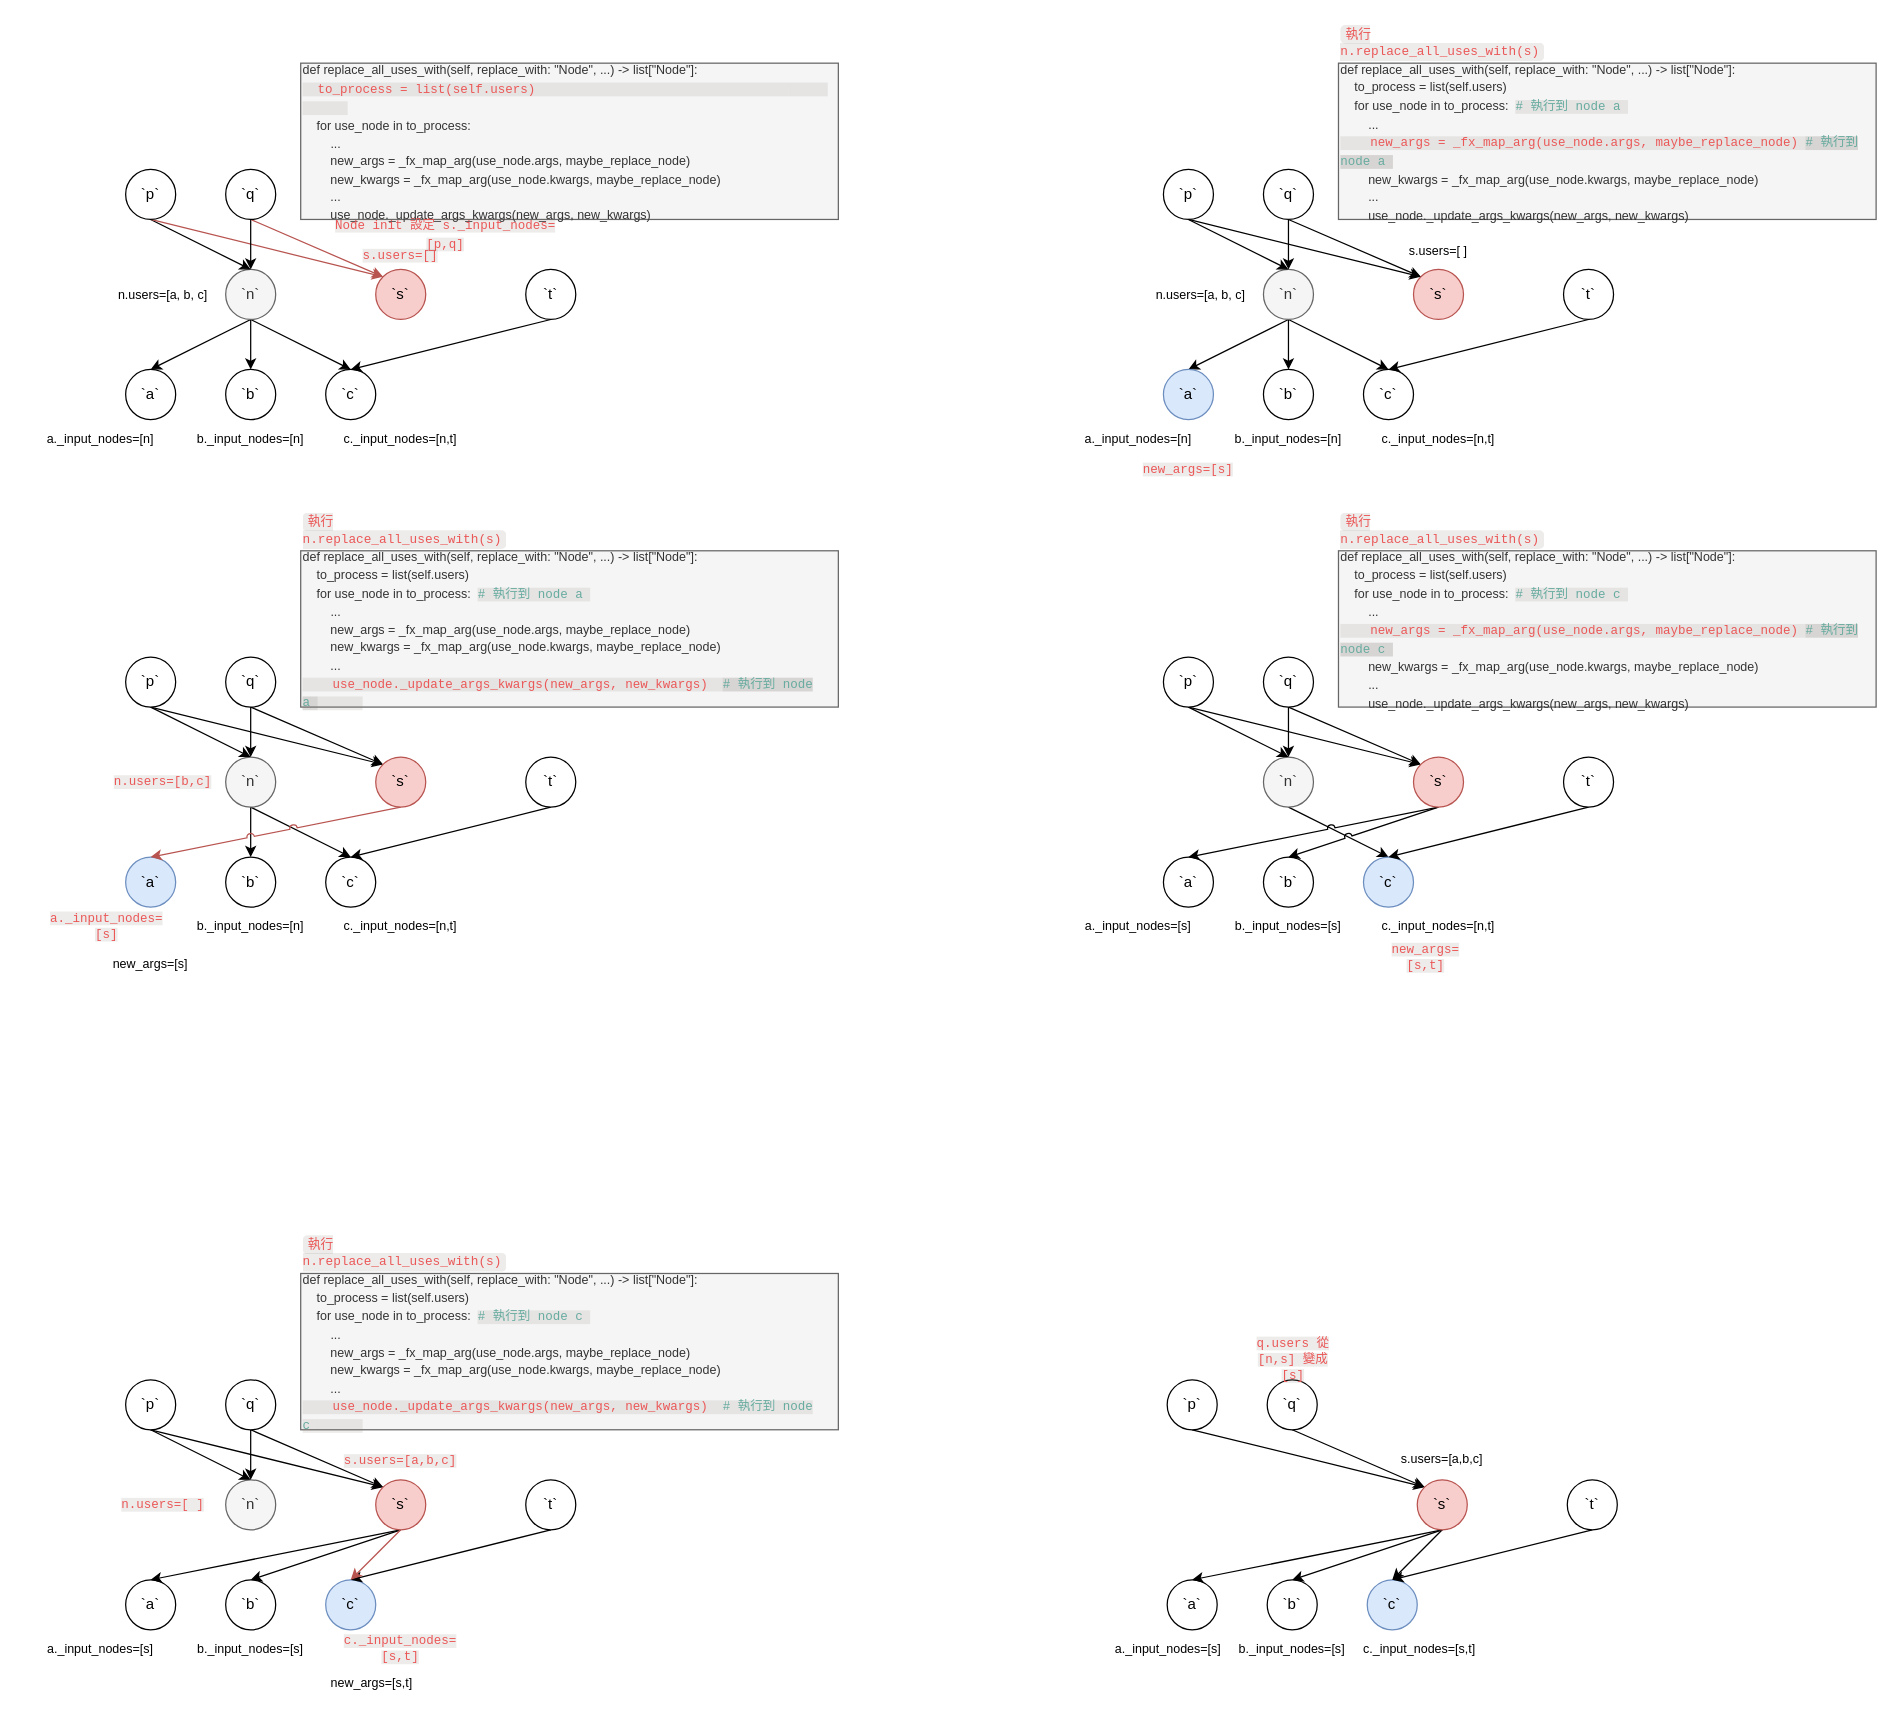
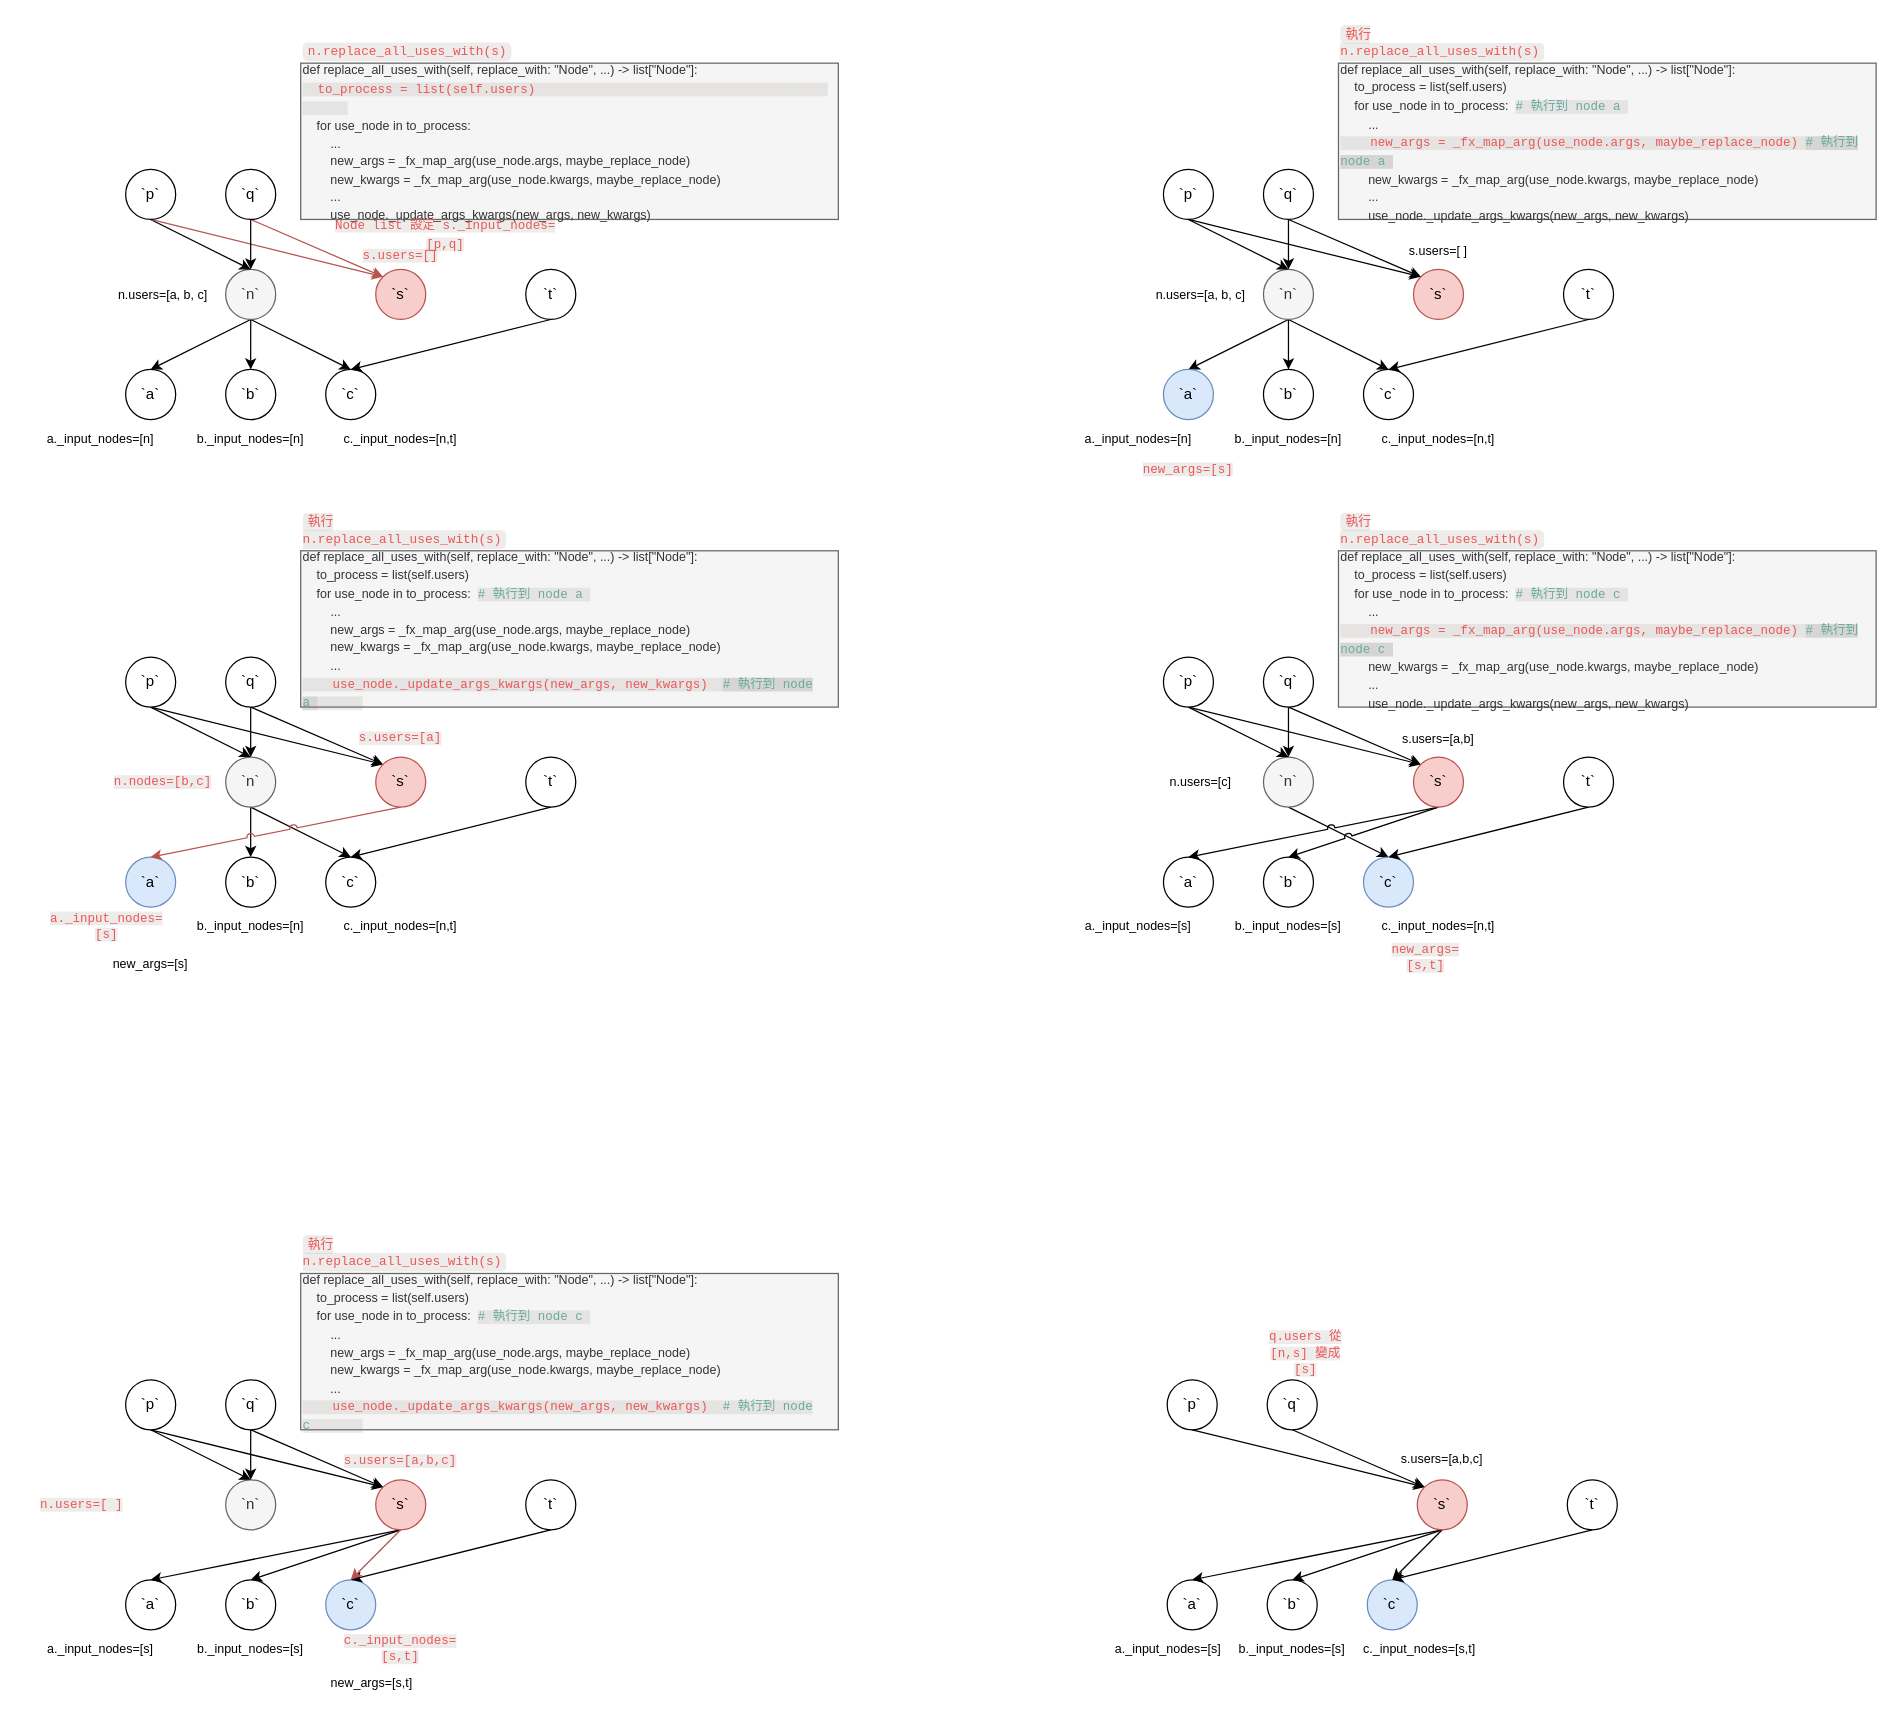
node "n.replace_all_uses_with(s)": added
node "Node init 設定 s._input_nodes=[p,q]": label "Node init 設定 s._input_nodes=[p,q]" -> "Node list 設定 s._input_nodes=[p,q]"
node "s.users=[a]": added
node "s.users=[a,b]": added
node "n.users=[b,c]": label "n.users=[b,c]" -> "n.nodes=[b,c]"
node "n.users=[c]": added
node "q.users 從 [n,s] 變成 [s]": moved (1293, 1359) -> (1306, 1353)
node "n.users=[ ]": moved (163, 1504) -> (82, 1504)
